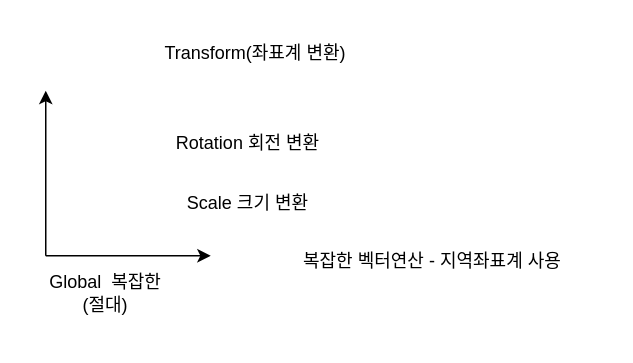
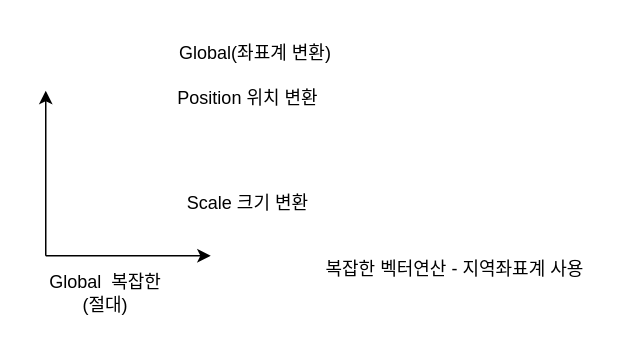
node "Transform(좌표계 변환)": label "Transform(좌표계 변환)" -> "Global(좌표계 변환)"
node "Position 위치 변환": added
node "Rotation 회전 변환": removed
node "복잡한 벡터연산 - 지역좌표계 사용": moved (451, 286) -> (473, 293)
